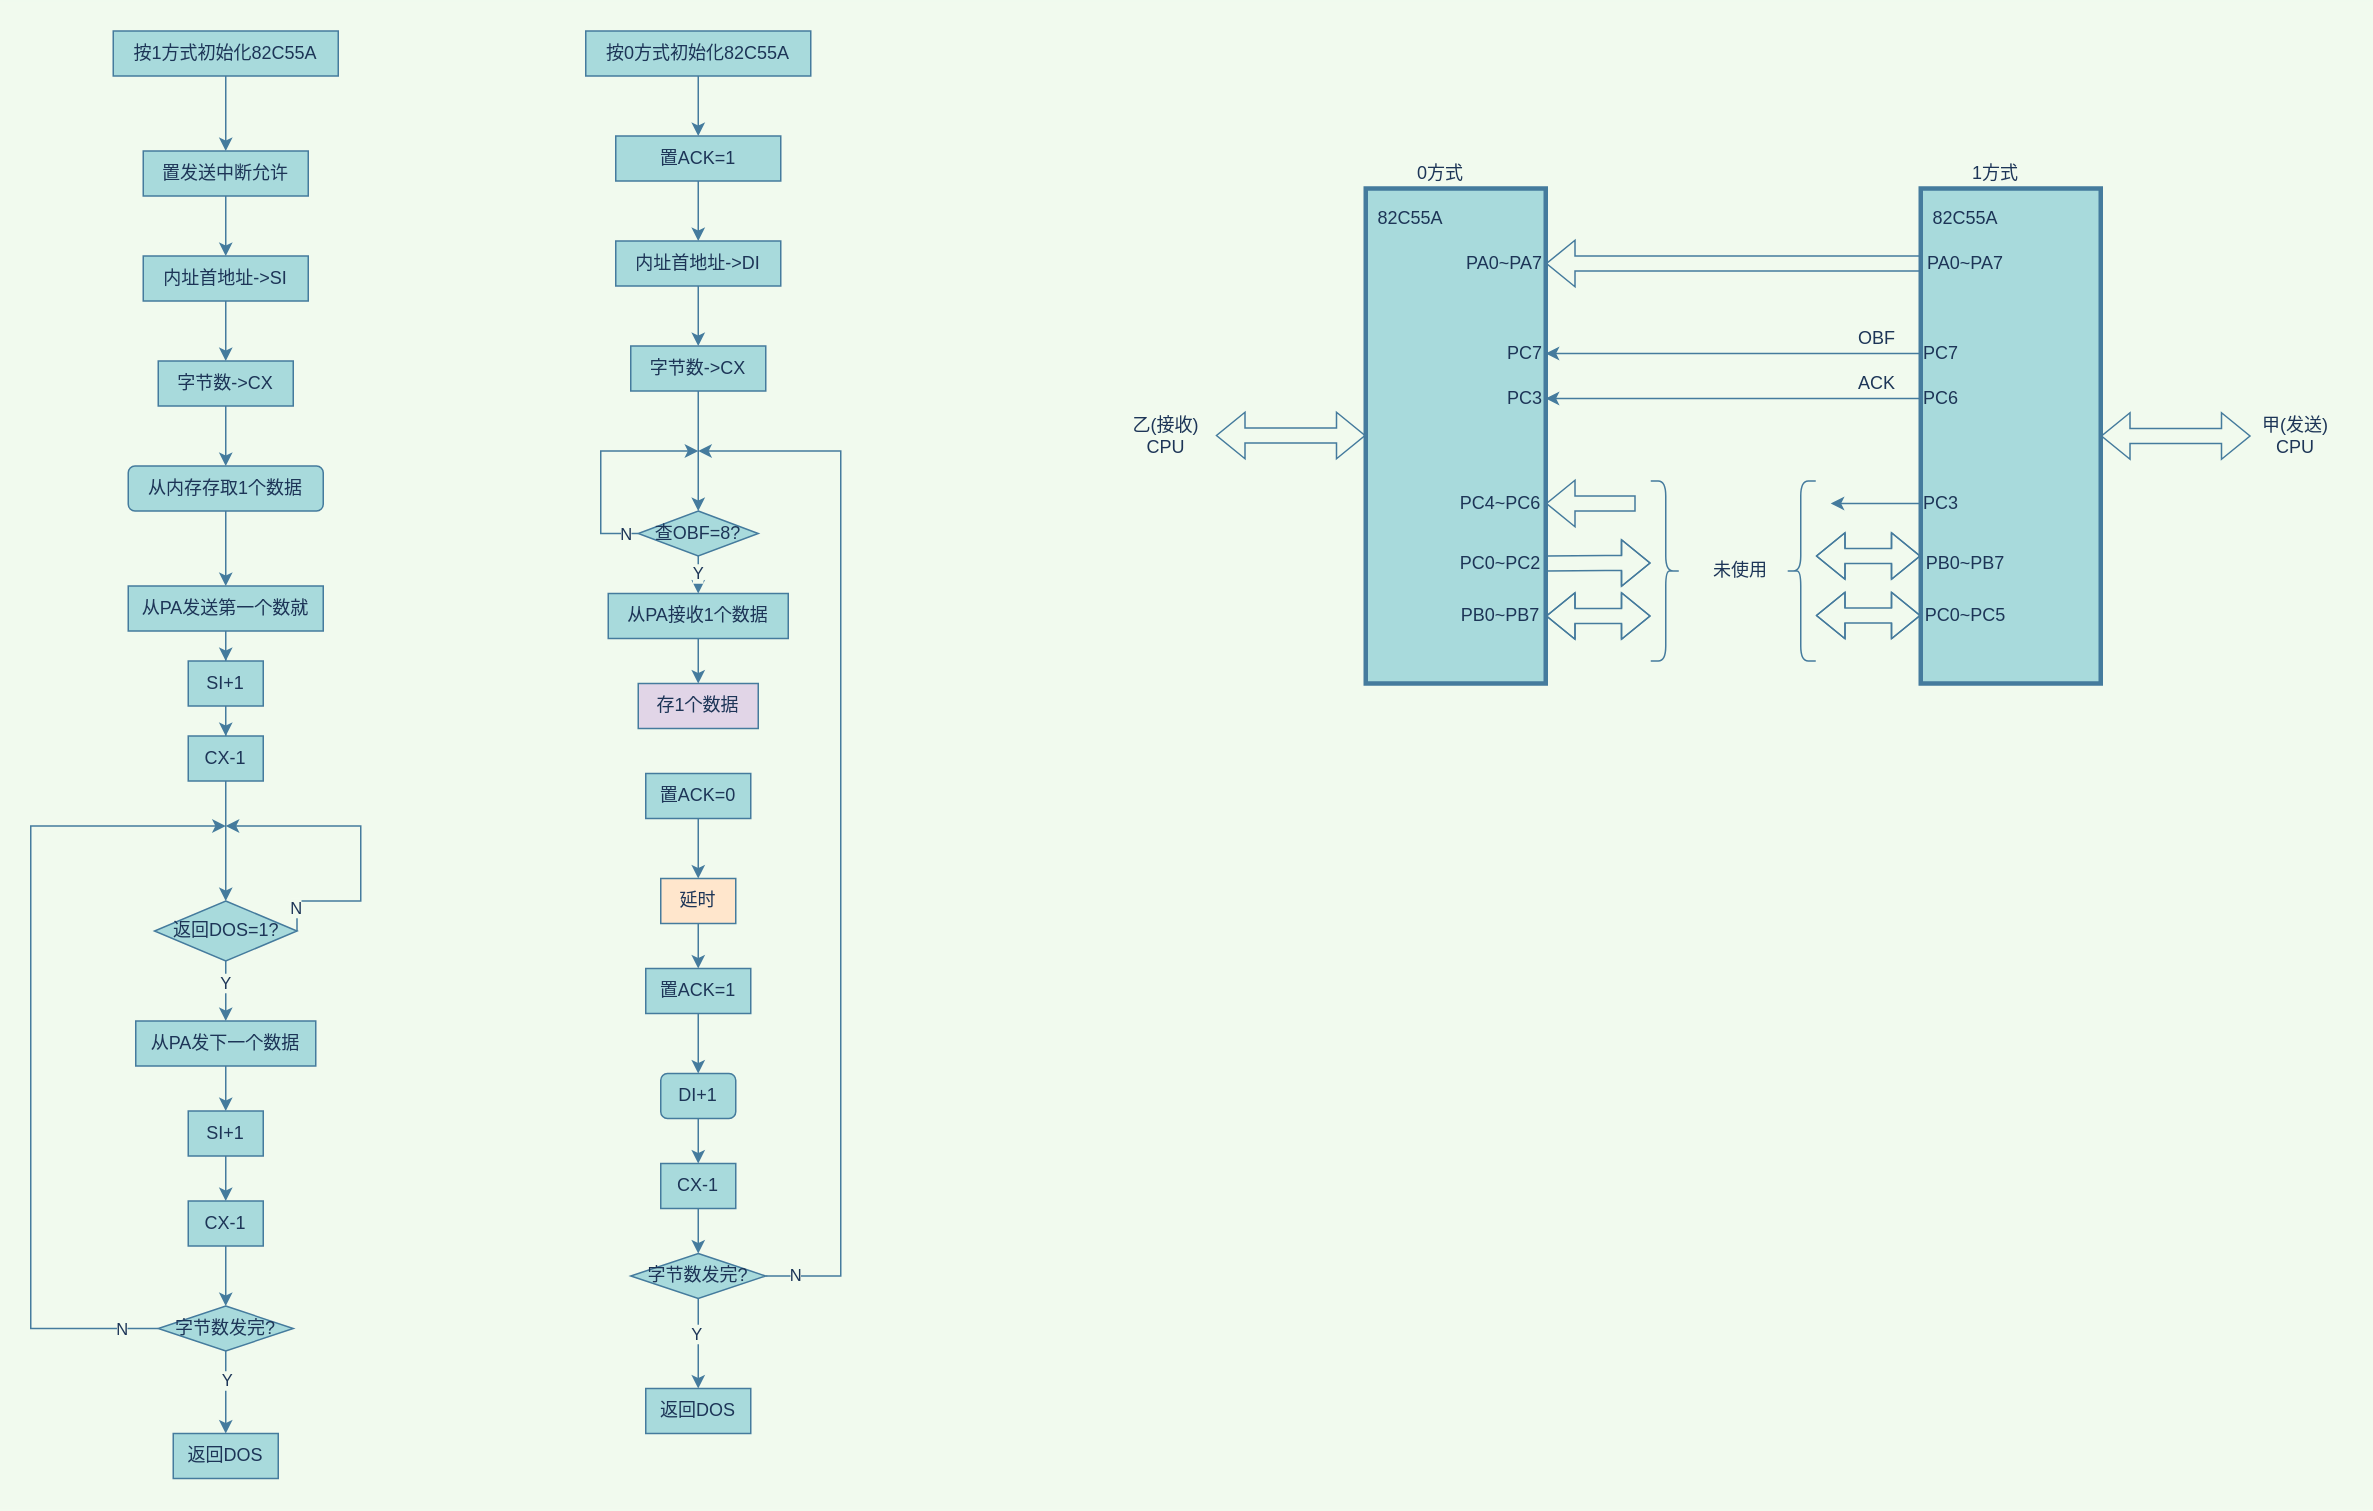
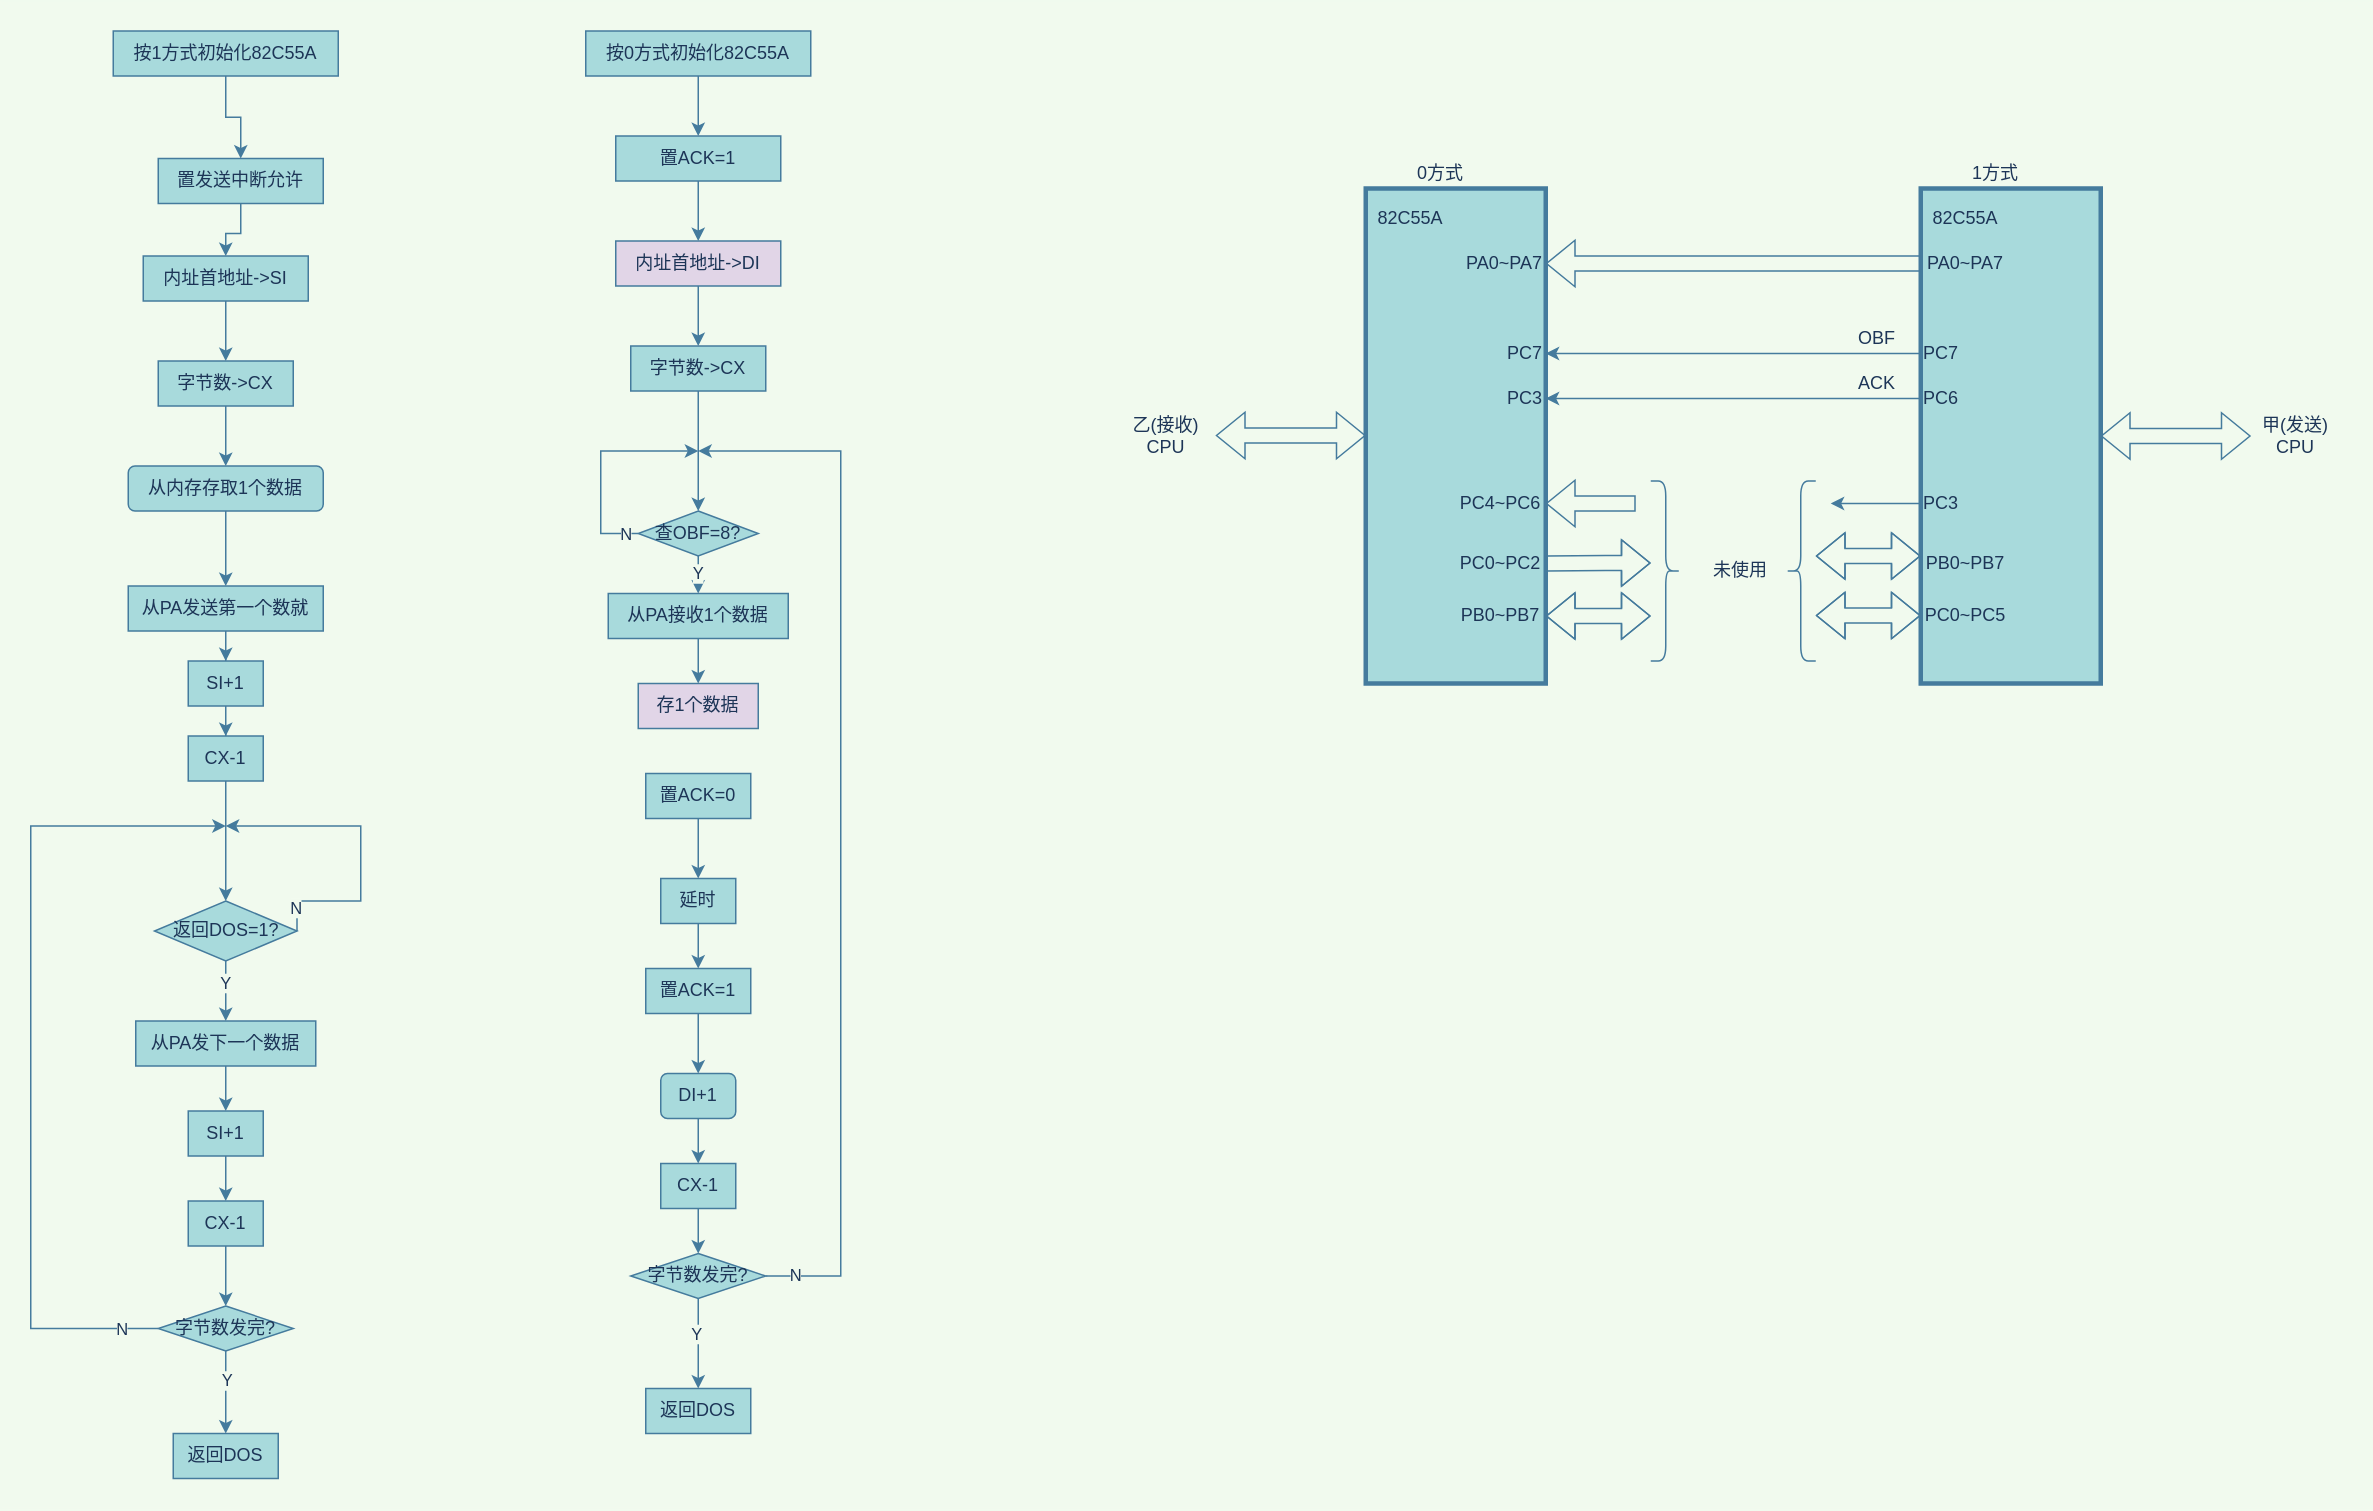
node "置发送中断允许": moved (226, 173) -> (241, 181)
node "内址首地址->DI": fillcolor #a8dadc -> #e1d5e7
node "延时": fillcolor #ffe6cc -> #a8dadc
